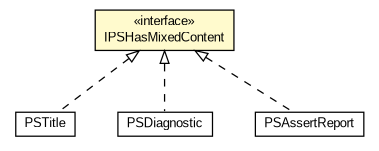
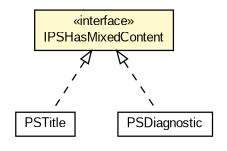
node "PSAssertReport": removed
